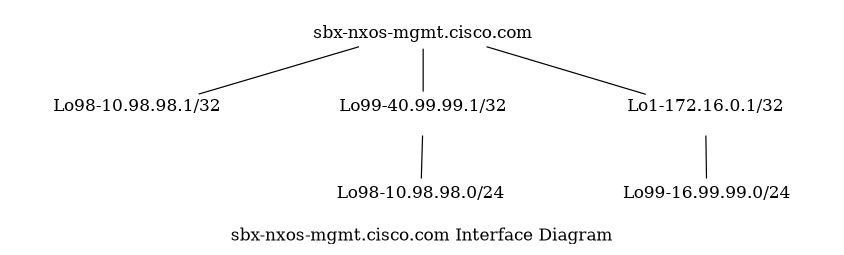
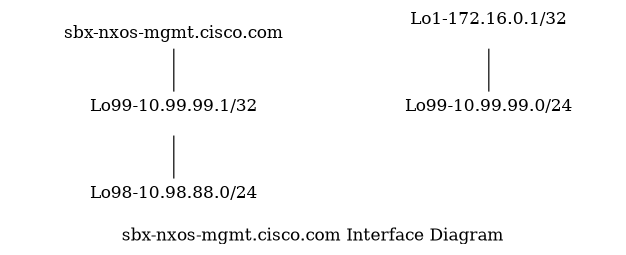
edge "sbx-nxos-mgmt.cisco.com" -- "Lo1-172.16.0.1/32": removed
node "Lo98-10.98.98.1/32": removed
node "Lo99-40.99.99.1/32": label "Lo99-40.99.99.1/32" -> "Lo99-10.99.99.1/32"
node "Lo98-10.98.98.0/24": label "Lo98-10.98.98.0/24" -> "Lo98-10.98.88.0/24"
node "Lo99-16.99.99.0/24": label "Lo99-16.99.99.0/24" -> "Lo99-10.99.99.0/24"
